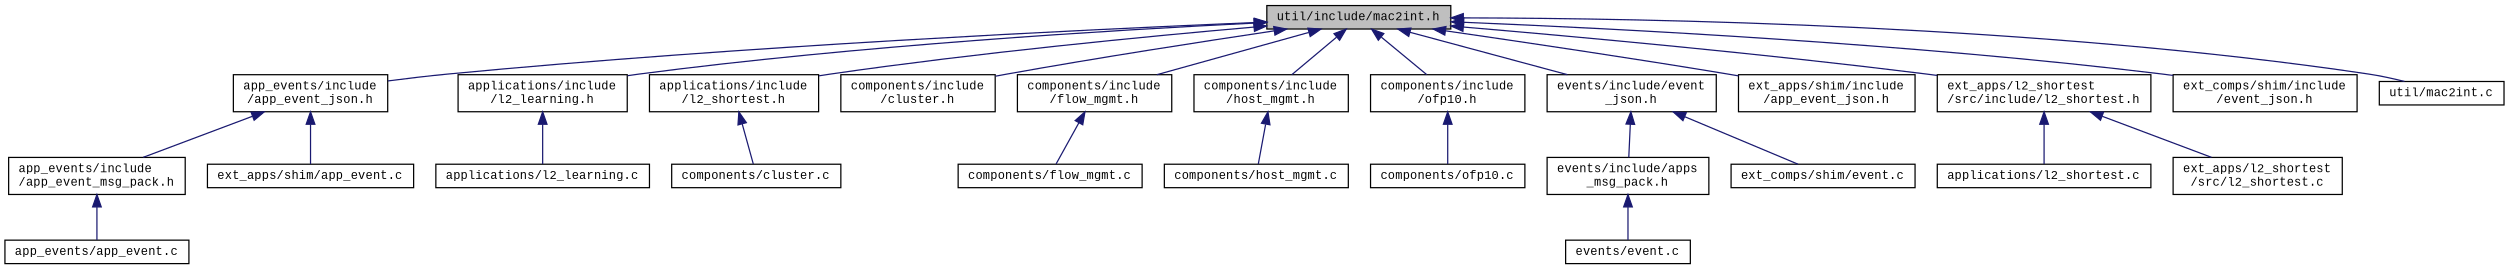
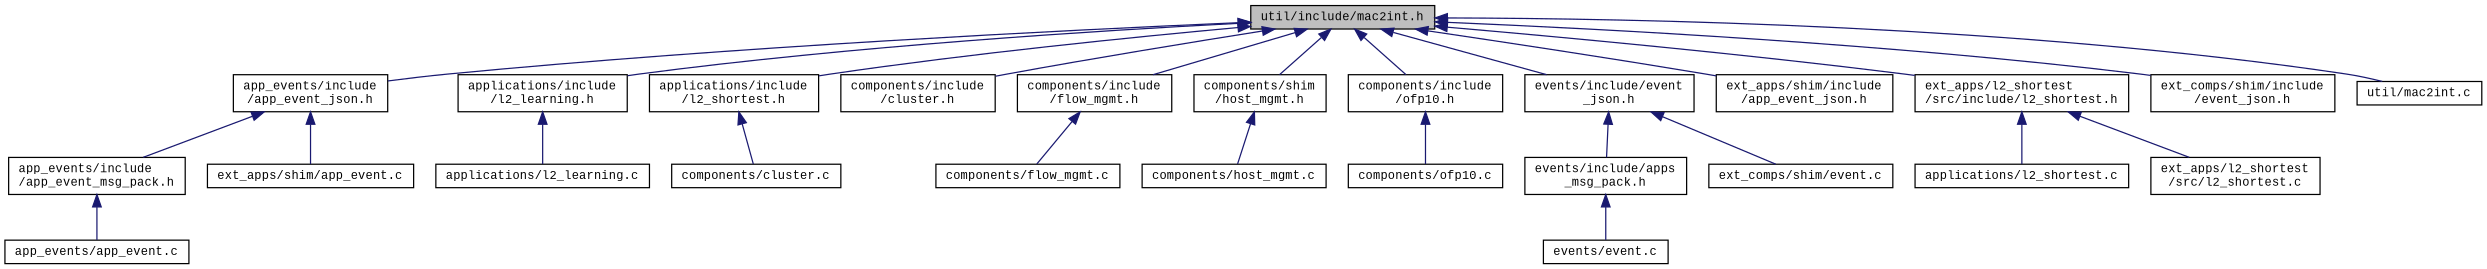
node "components/include /host_mgmt.h": label "components/include /host_mgmt.h" -> "components/shim /host_mgmt.h"
